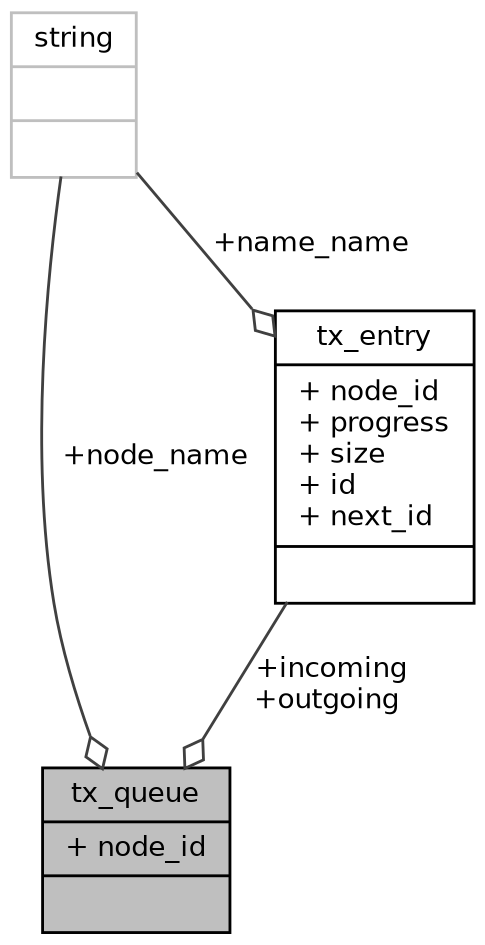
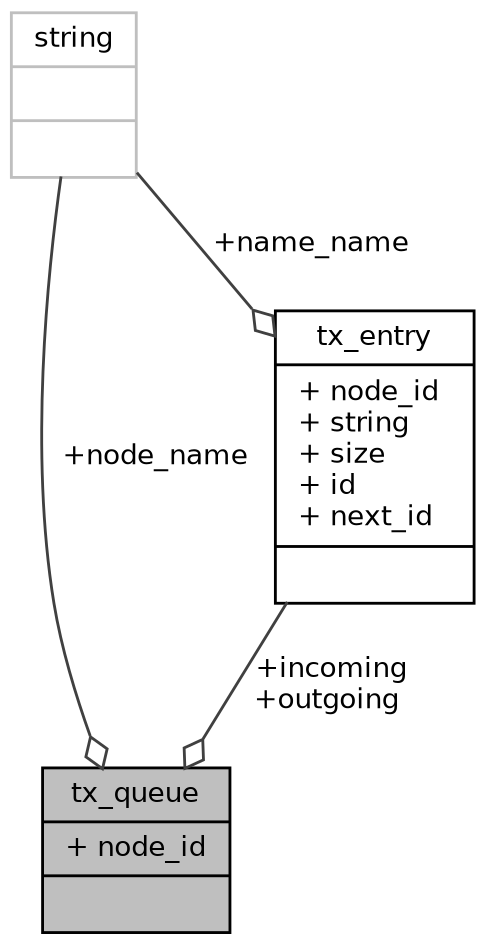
node "tx_entry": text "+ progress" -> "+ string"
